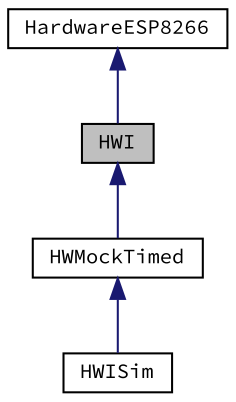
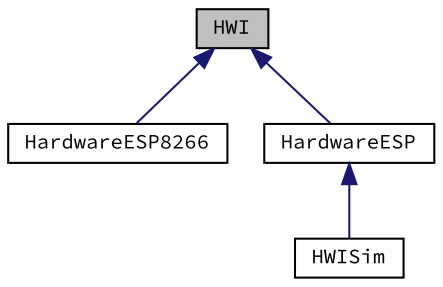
edge "HWI" -> "HardwareESP8266": reversed
node "HWMockTimed": label "HWMockTimed" -> "HardwareESP"
